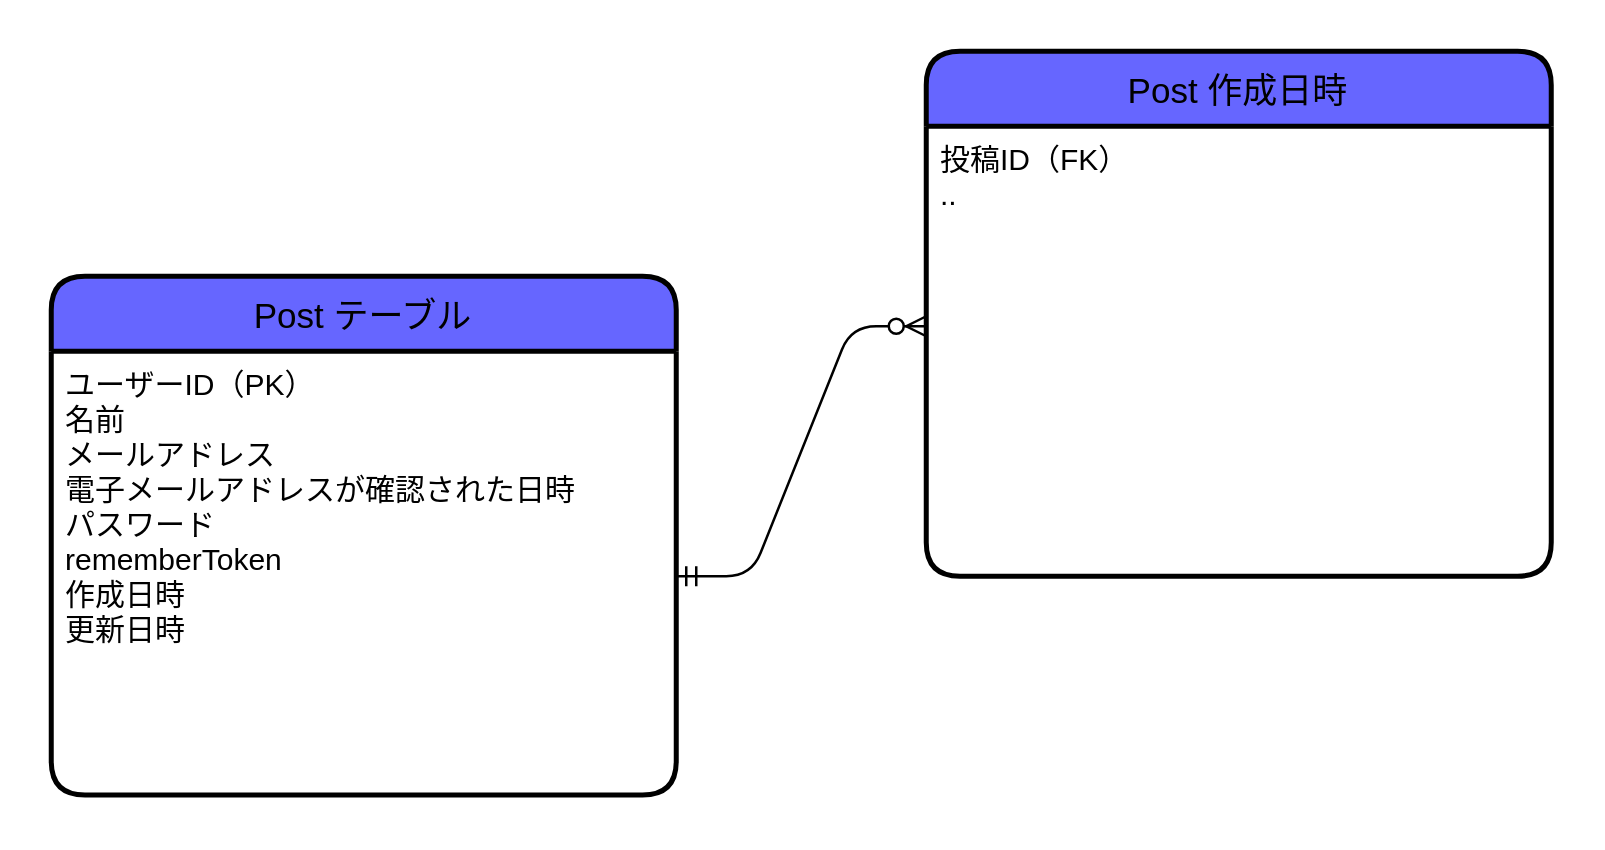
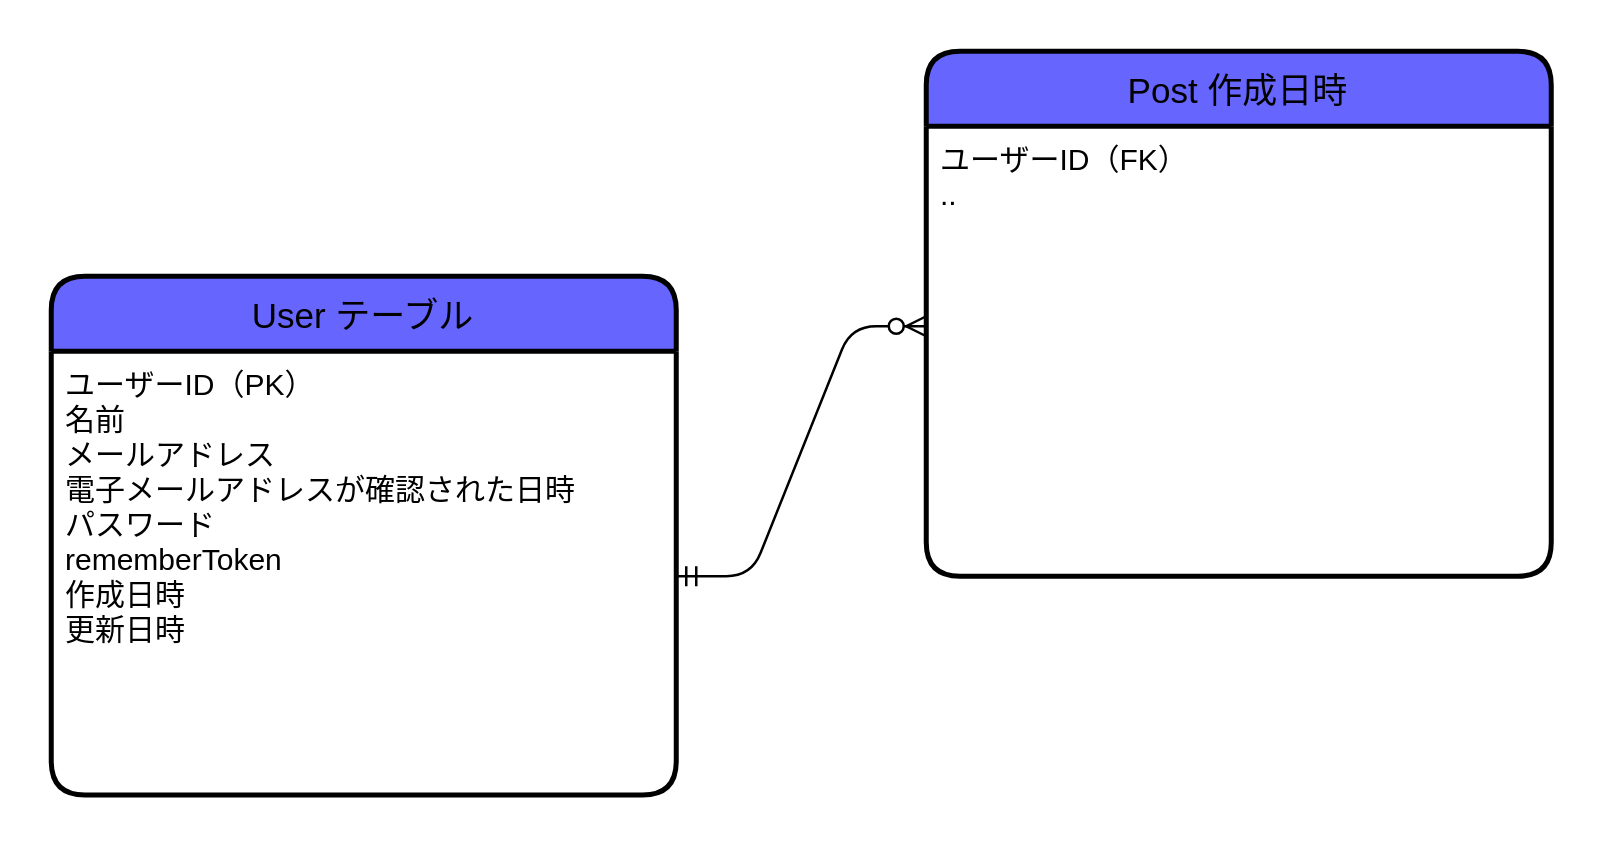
node "投稿ID（FK） ..": label "投稿ID（FK） .." -> "ユーザーID（FK） .."
node "Post テーブル": label "Post テーブル" -> "User テーブル"
